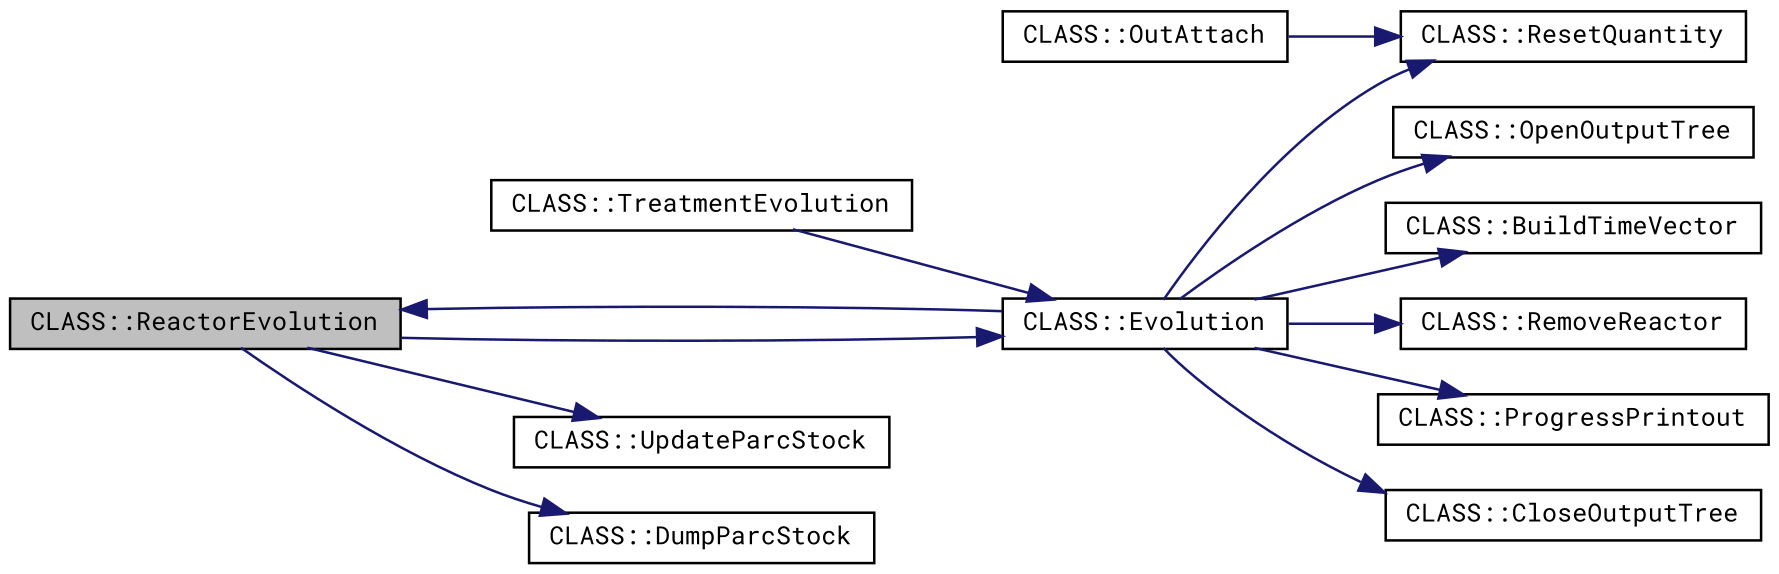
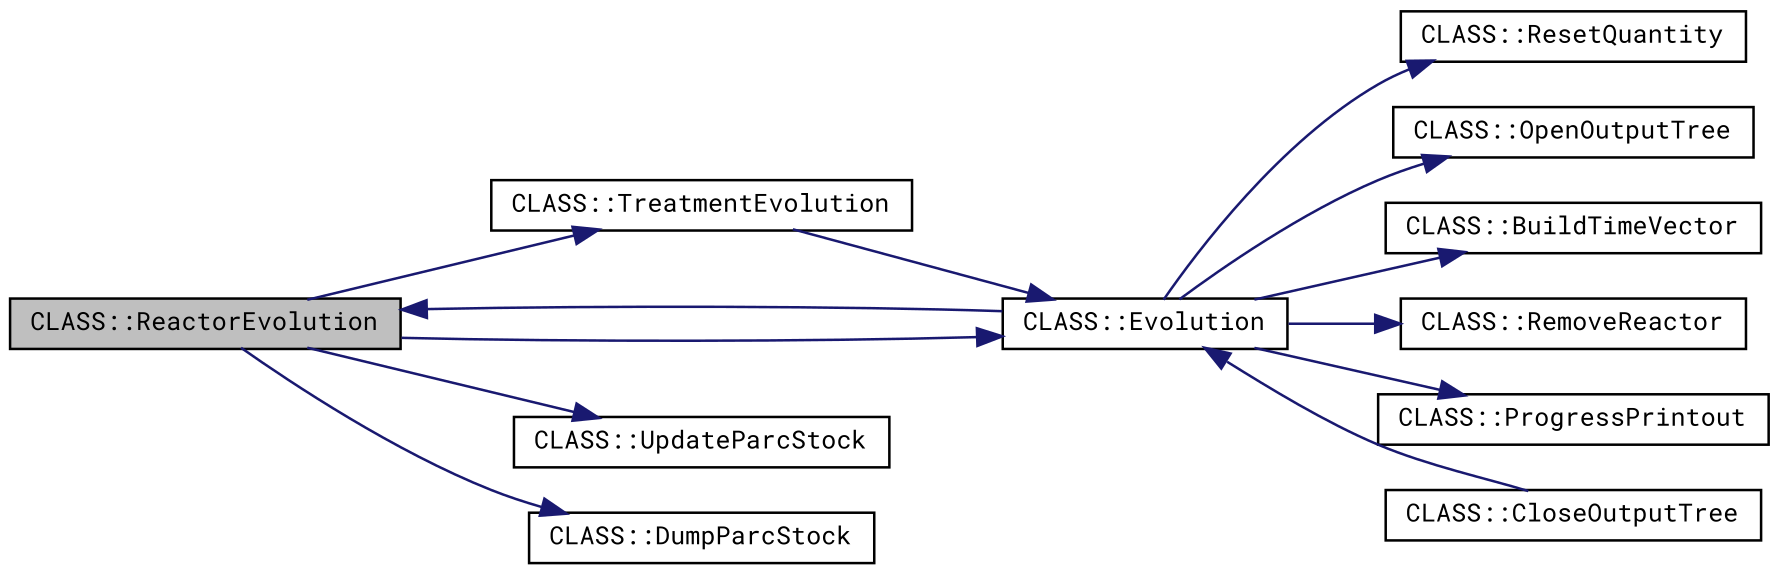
node "CLASS::OutAttach": removed
edge "CLASS::ReactorEvolution" -> "CLASS::TreatmentEvolution": added
edge "CLASS::Evolution" -> "CLASS::CloseOutputTree": reversed
